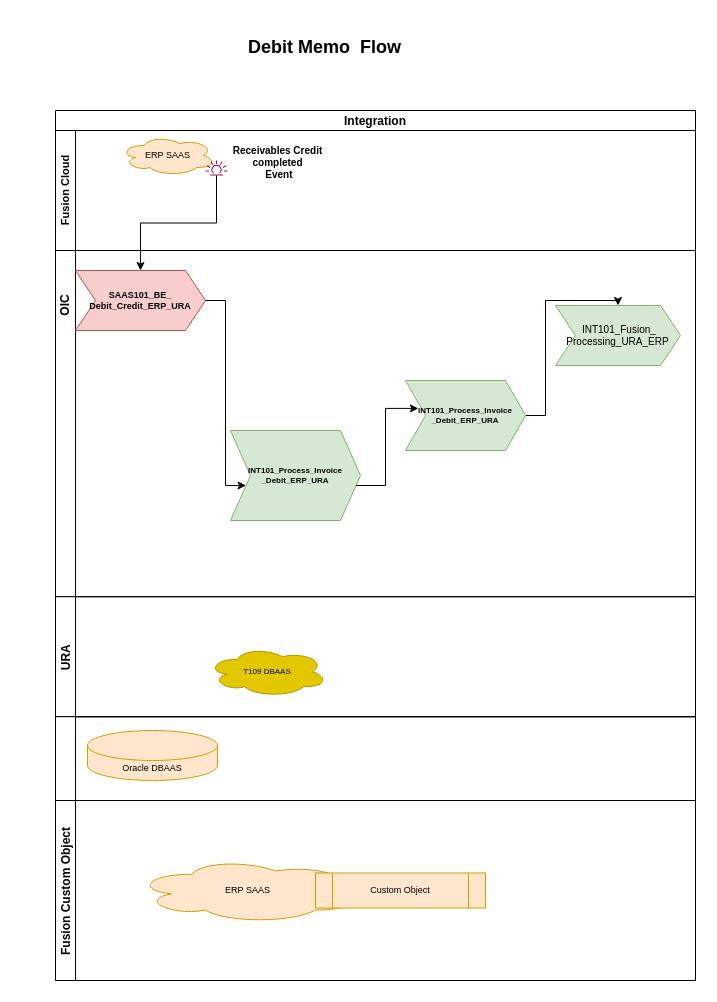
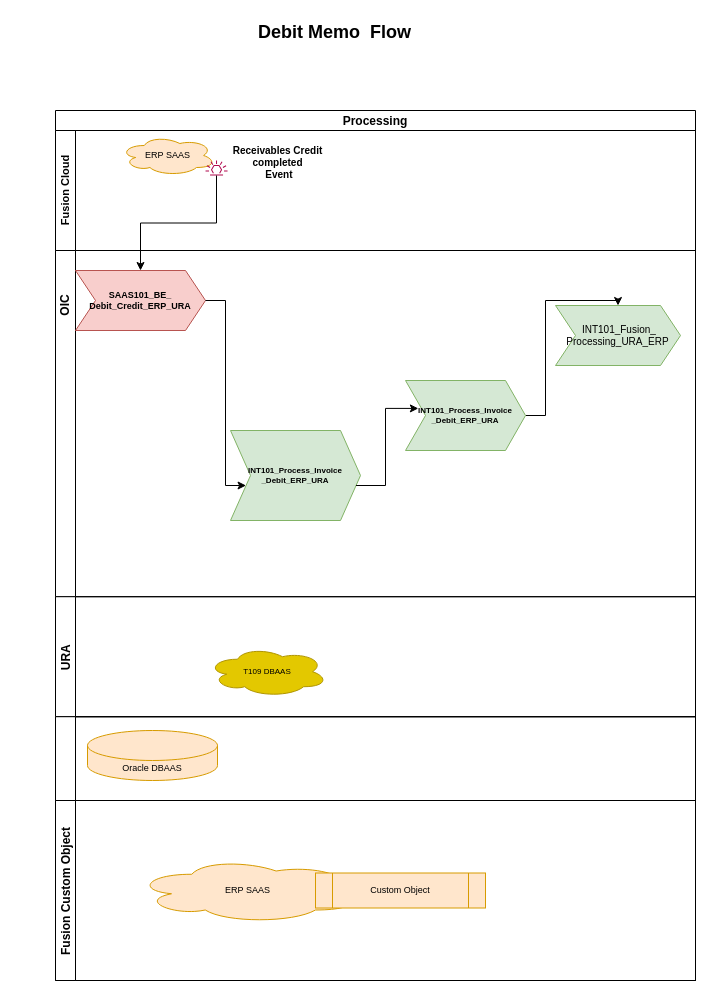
node "Debit Memo Flow": moved (366, 56) -> (376, 41)
node "Integration": label "Integration" -> "Processing"
